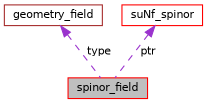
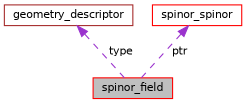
node "geometry_field": label "geometry_field" -> "geometry_descriptor"
node "suNf_spinor": label "suNf_spinor" -> "spinor_spinor"
